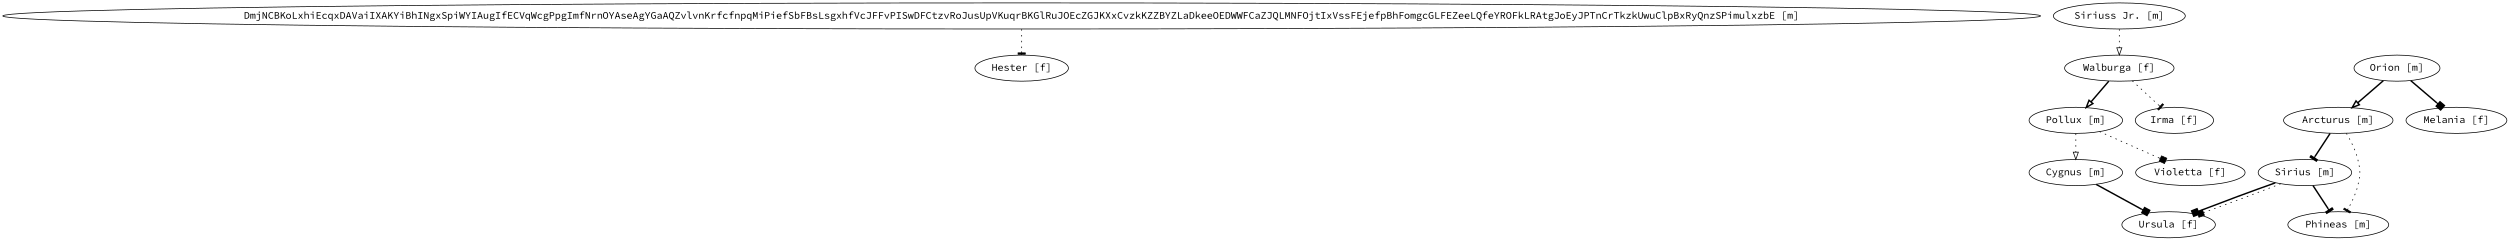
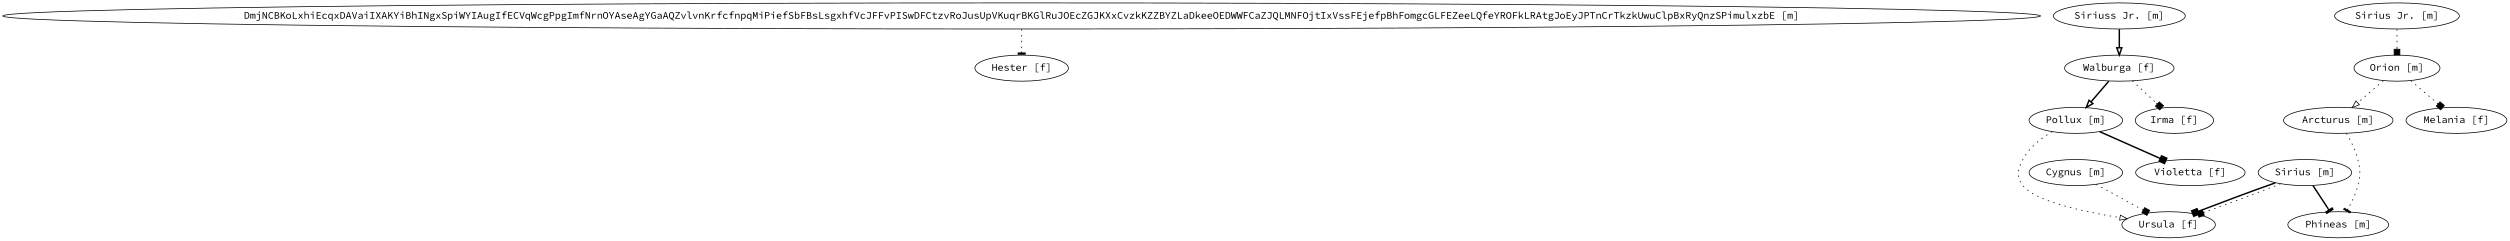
node "Sirius Jr. [m]": added
edge "Siriuss Jr. [m]" -> "Walburga [f]": style dotted -> bold
edge "Orion [m]" -> "Arcturus [m]": style bold -> dotted
edge "Orion [m]" -> "Melania [f]": style bold -> dotted
edge "Walburga [f]" -> "Irma [f]": arrowhead tee -> box
edge "Pollux [m]" -> "Cygnus [m]": now "Pollux [m]" -> "Ursula [f]"
edge "Pollux [m]" -> "Violetta [f]": style dotted -> bold
edge "Arcturus [m]" -> "Sirius [m]": removed
edge "Cygnus [m]" -> "Ursula [f]": style bold -> dotted
